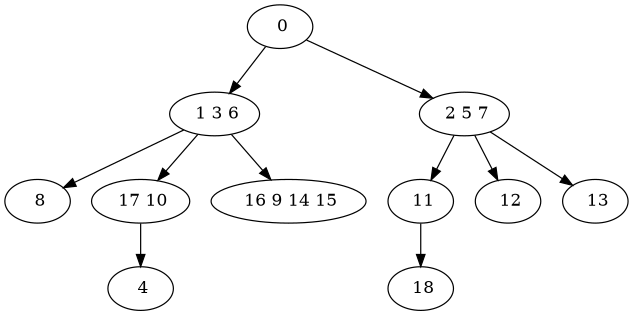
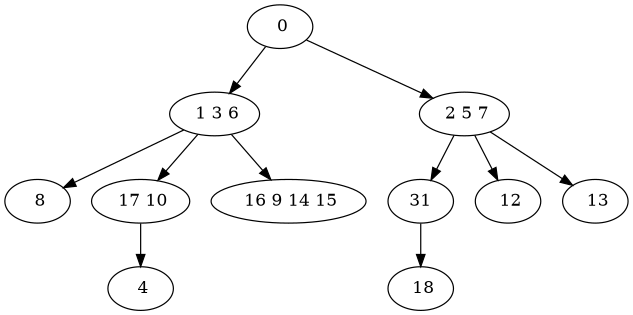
node "11": label "11" -> "31"
